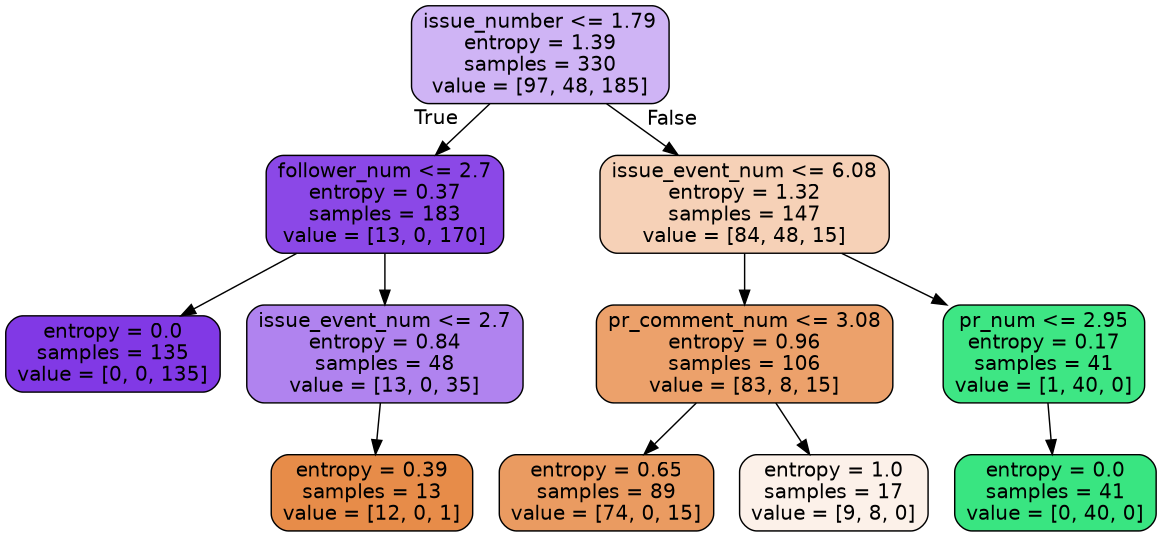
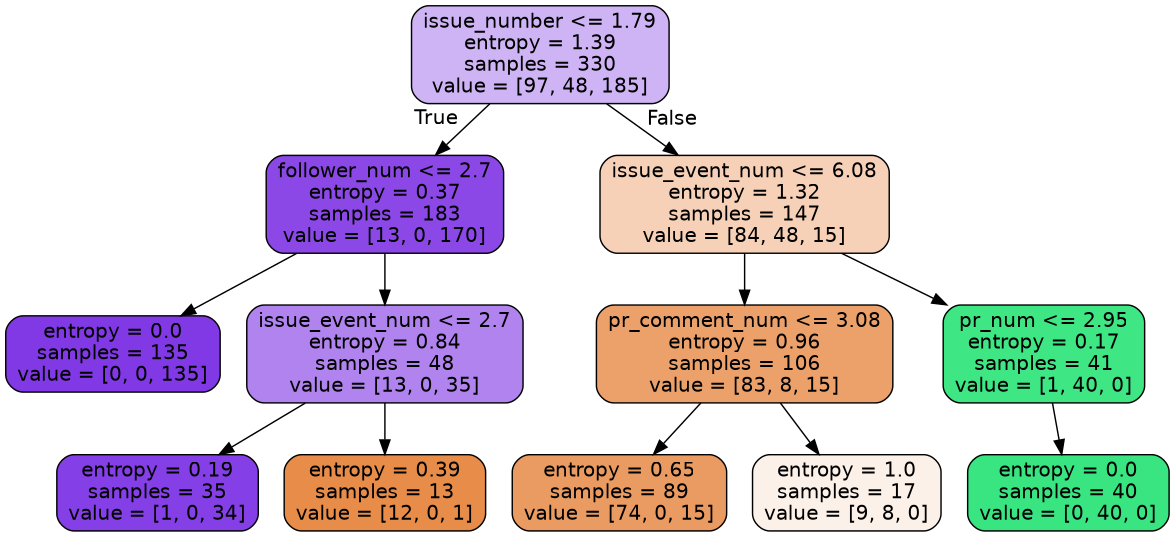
node "entropy = 0.19 samples = 35 value = [1, 0, 34]": added
node "entropy = 0.0 samples = 41 value = [0, 40, 0]": label "entropy = 0.0 samples = 41 value = [0, 40, 0]" -> "entropy = 0.0 samples = 40 value = [0, 40, 0]"
